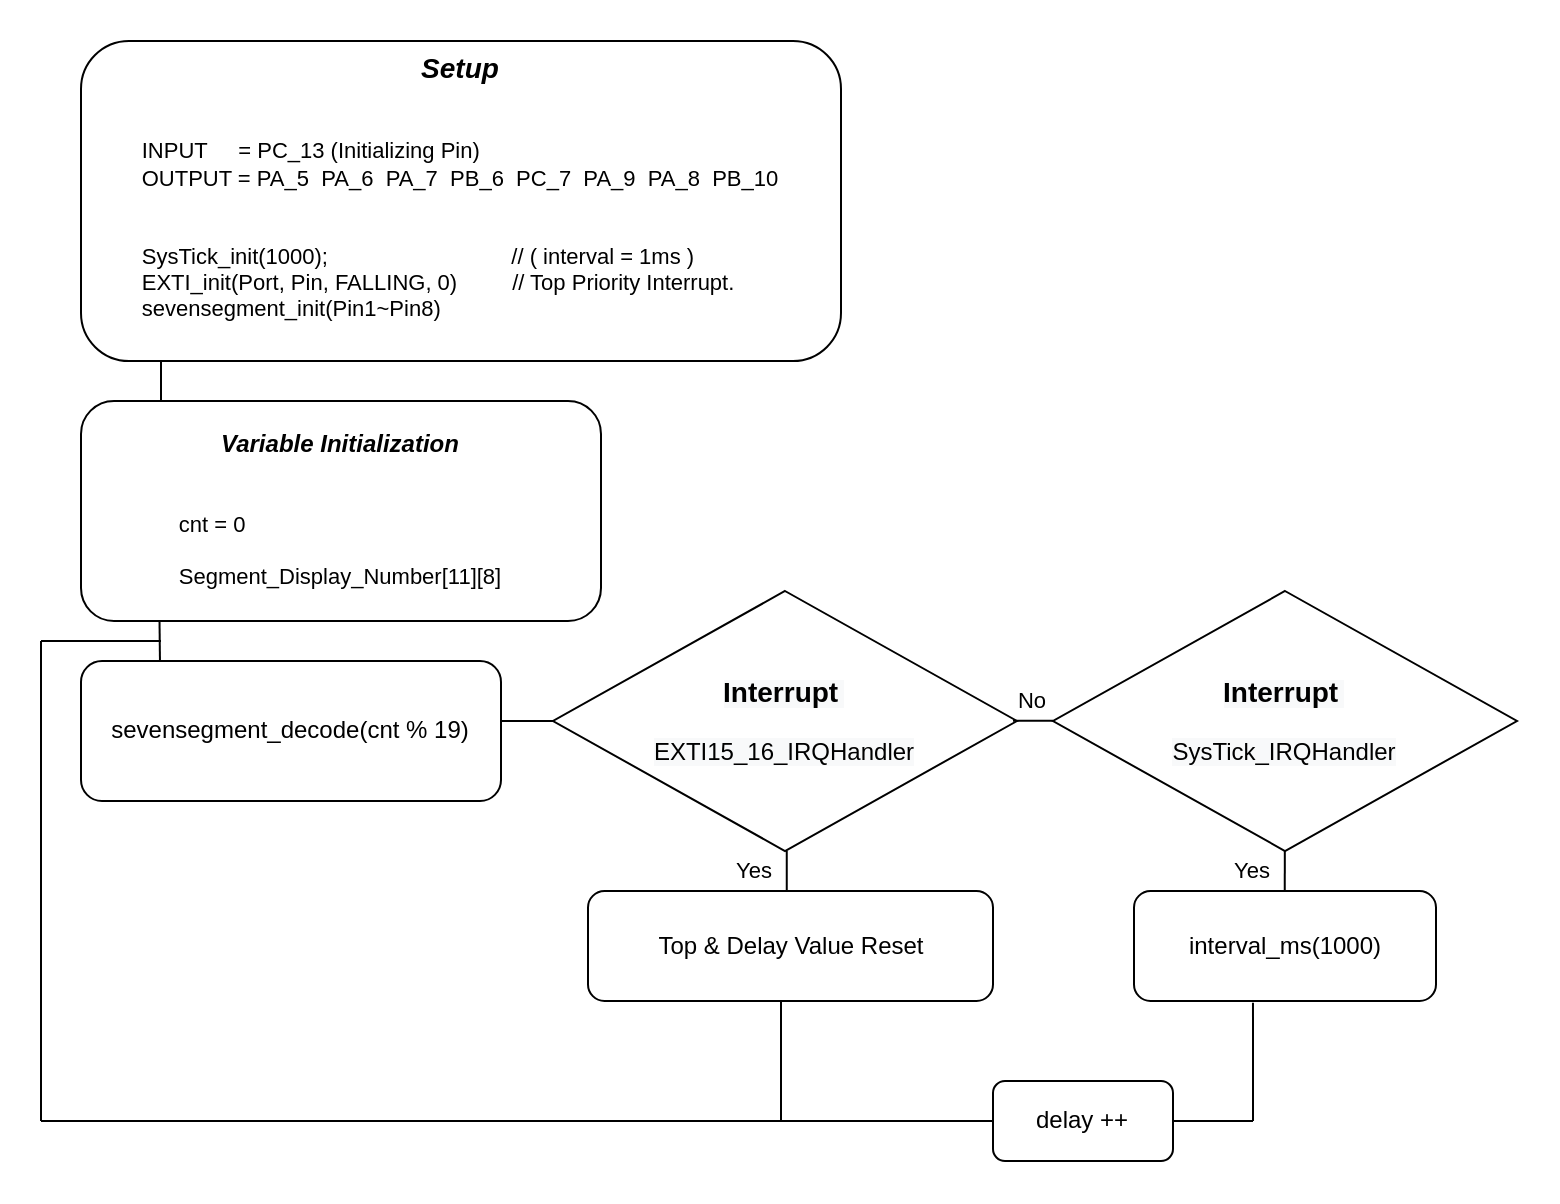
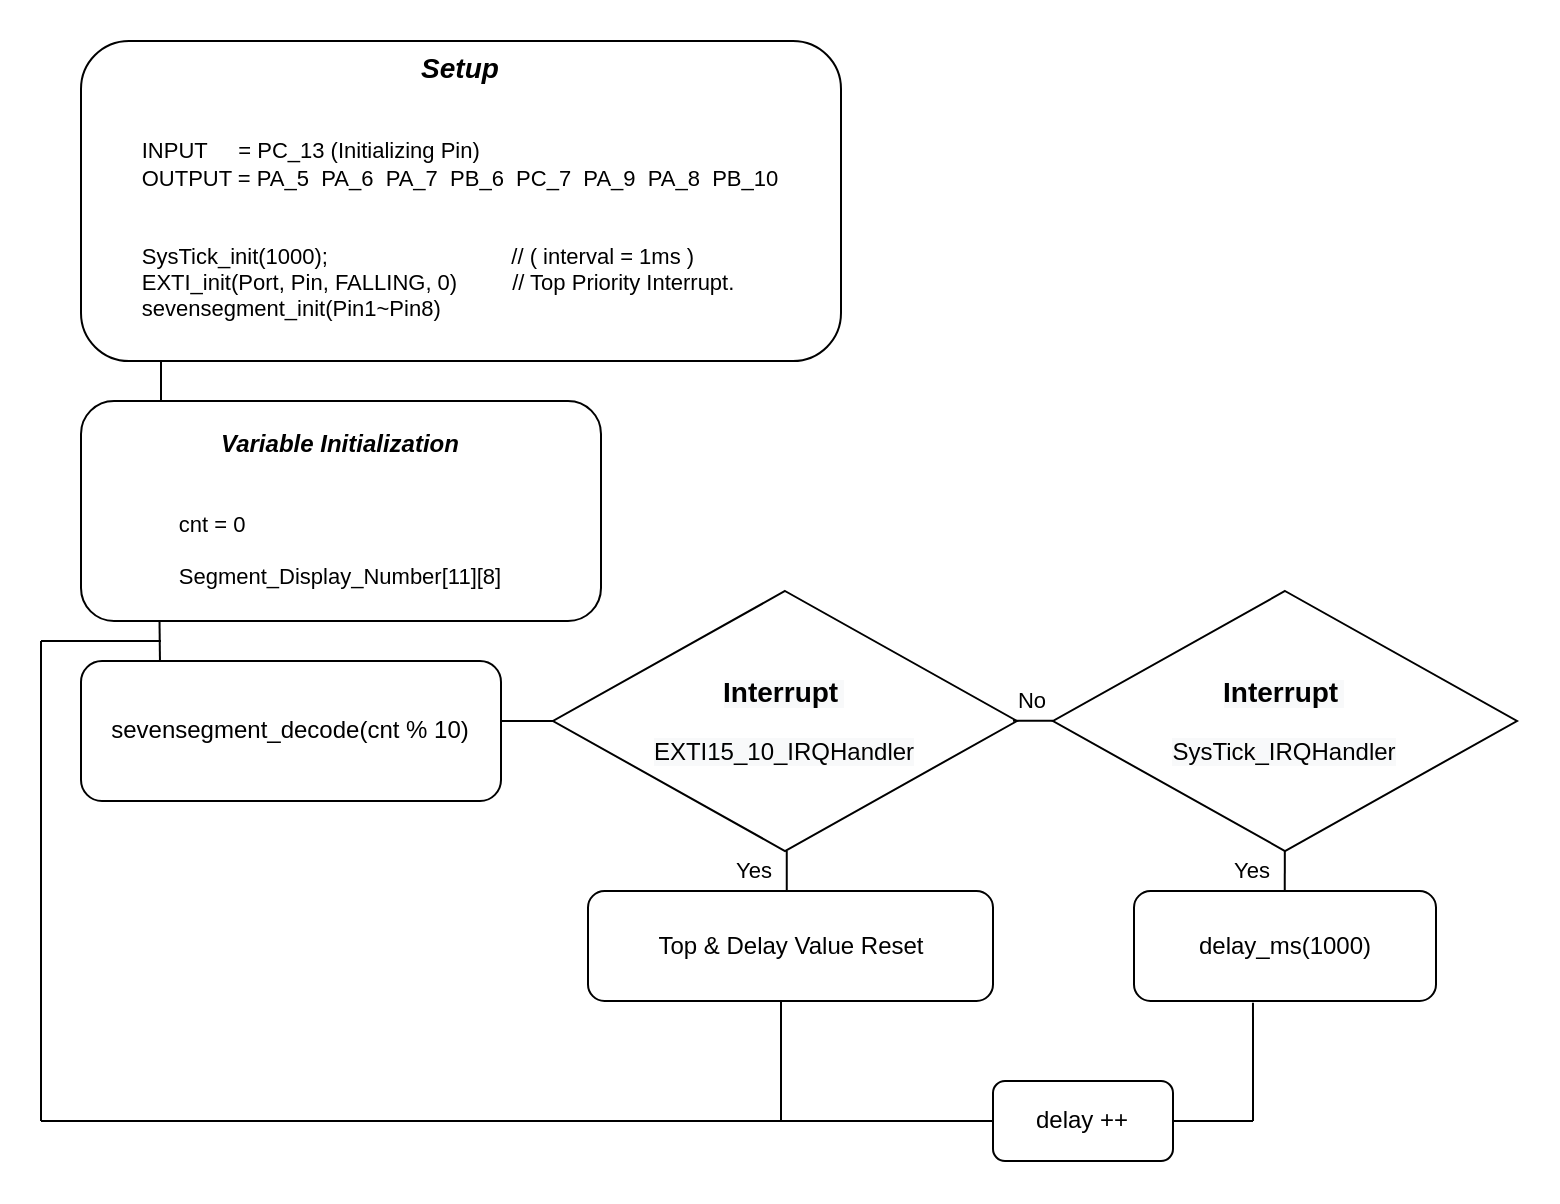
node "Interrupt EXTI15_16_IRQHandler": label "Interrupt EXTI15_16_IRQHandler" -> "Interrupt EXTI15_10_IRQHandler"
node "sevensegment_decode(cnt % 19)": label "sevensegment_decode(cnt % 19)" -> "sevensegment_decode(cnt % 10)"
node "interval_ms(1000)": label "interval_ms(1000)" -> "delay_ms(1000)"
